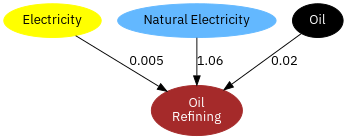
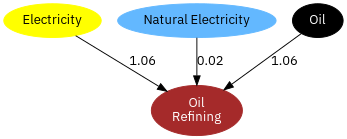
edge "Electricity" -> "Oil Refining": label "0.005" -> "1.06"
edge "Natural Electricity" -> "Oil Refining": label "1.06" -> "0.02"
edge "Oil" -> "Oil Refining": label "0.02" -> "1.06"
